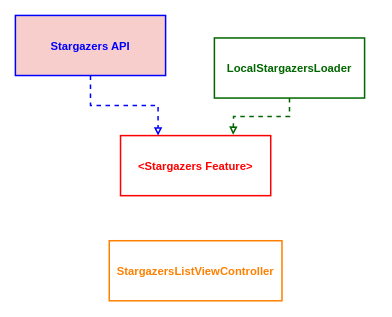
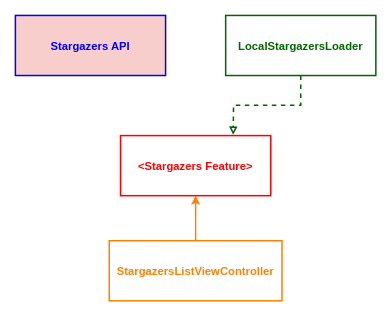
node "LocalStargazersLoader": moved (289, 68) -> (300, 45)
edge "Stargazers API" -> "<Stargazers Feature>": removed
edge "StargazersListViewController" -> "<Stargazers Feature>": added
